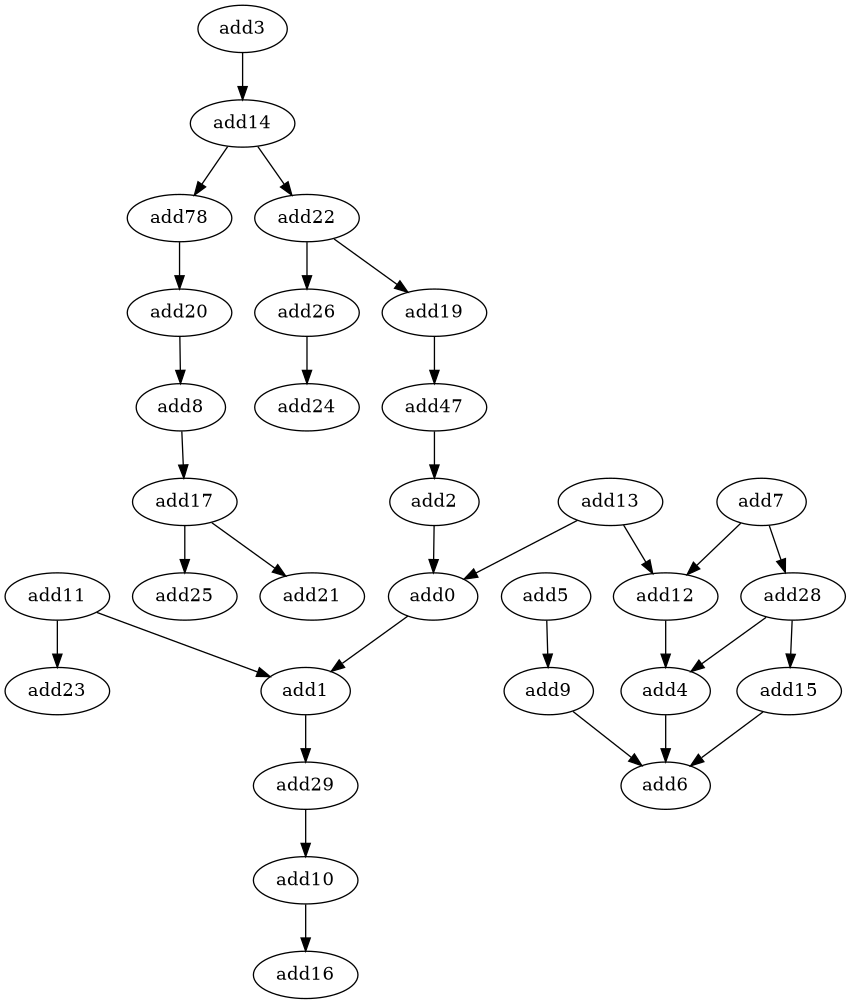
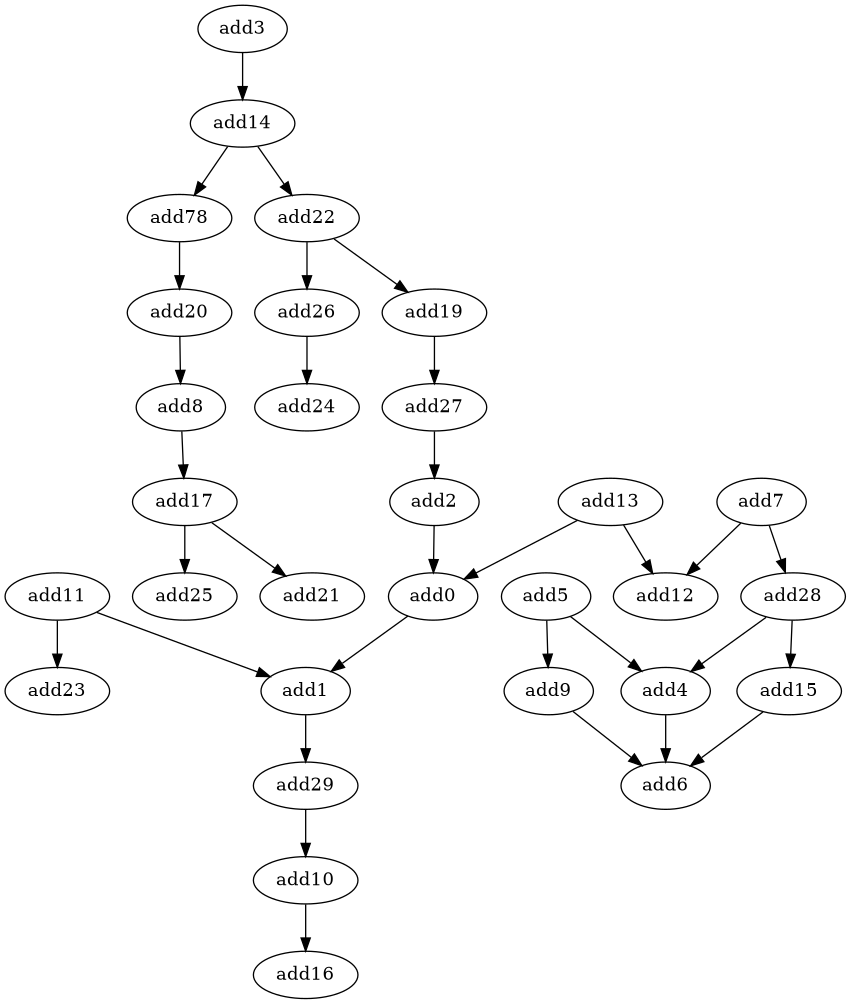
node "add47": label "add47" -> "add27"
edge "add12" -> "add4": now "add5" -> "add4"
